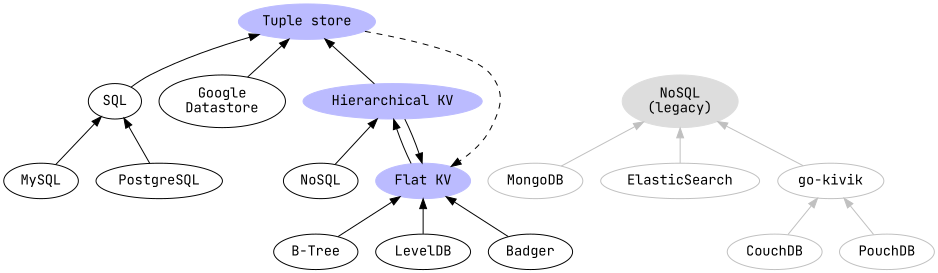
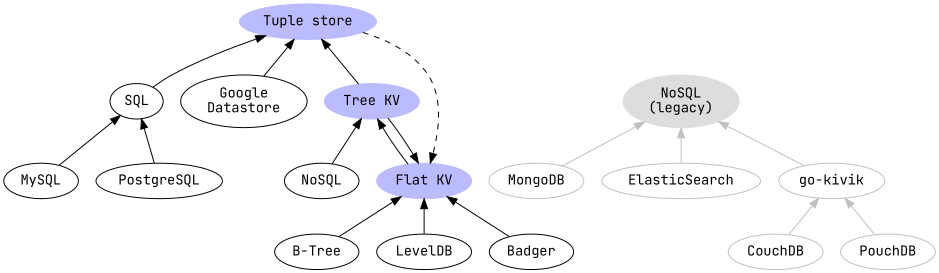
node "Hierarchical KV": label "Hierarchical KV" -> "Tree KV"
